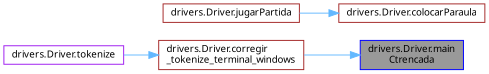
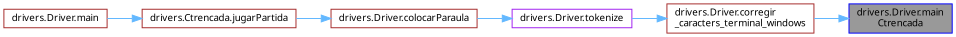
node "drivers.Driver.jugarPartida": label "drivers.Driver.jugarPartida" -> "drivers.Ctrencada.jugarPartida"
node "drivers.Driver.main": added
edge "drivers.Driver.colocarParaula" -> "drivers.Driver.tokenize": added
node "drivers.Driver.corregir _tokenize_terminal_windows": label "drivers.Driver.corregir _tokenize_terminal_windows" -> "drivers.Driver.corregir _caracters_terminal_windows"
